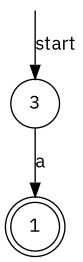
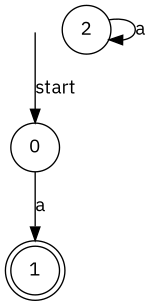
node "2": added
node "3": label "3" -> "0"
